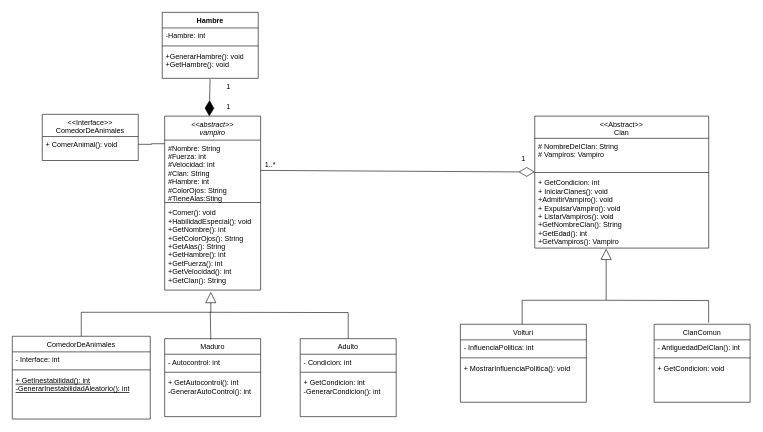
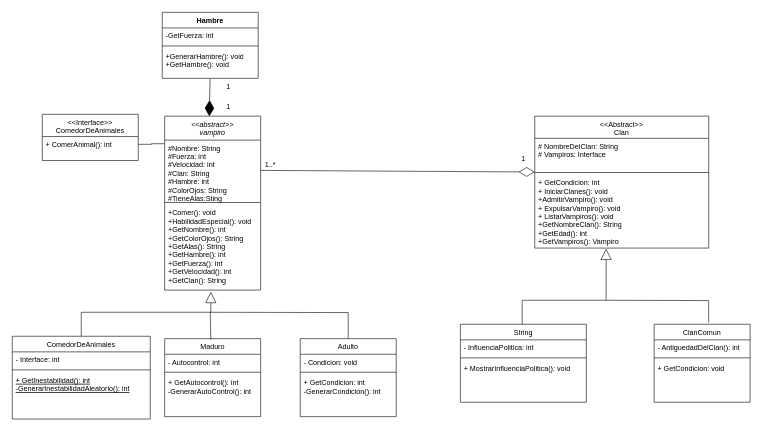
node "-Hambre: int": label "-Hambre: int" -> "-GetFuerza: int"
node "+ ComerAnimal(): void": label "+ ComerAnimal(): void" -> "+ ComerAnimal(): int"
node "# NombreDelClan: String # Vampiros: Vampiro": label "# NombreDelClan: String # Vampiros: Vampiro" -> "# NombreDelClan: String # Vampiros: Interface"
node "Volturi": label "Volturi" -> "String"
node "- Condicion: int": label "- Condicion: int" -> "- Condicion: void"
